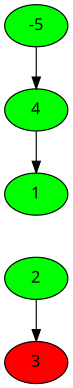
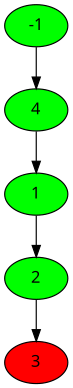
node "-5": label "-5" -> "-1"
edge "1" -> "2": added
